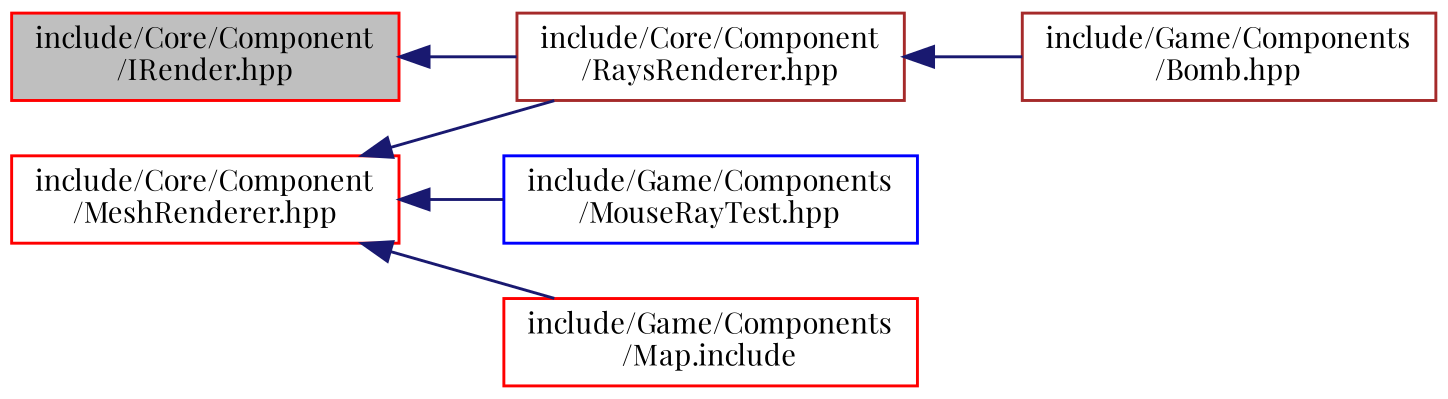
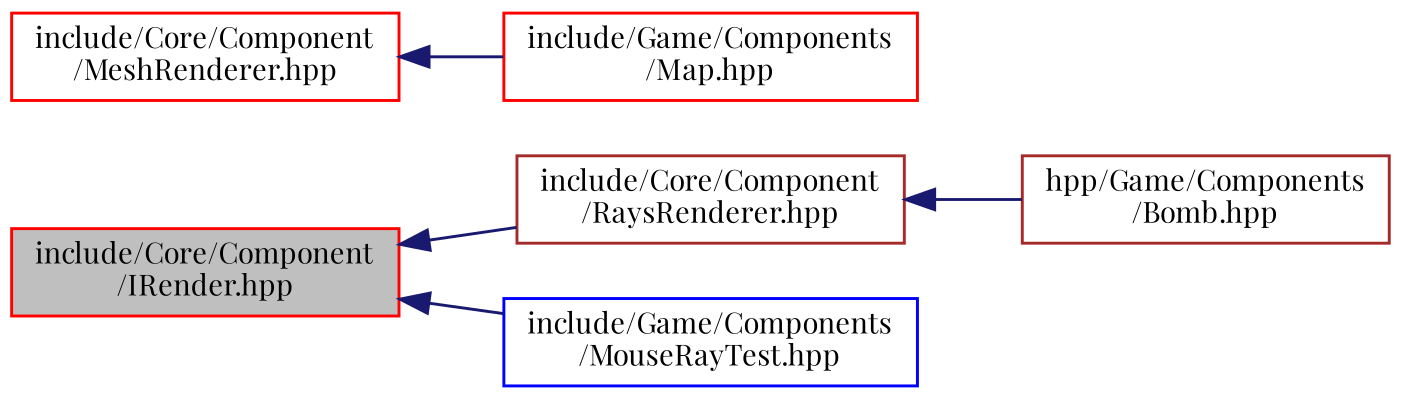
node "include/Game/Components /Bomb.hpp": label "include/Game/Components /Bomb.hpp" -> "hpp/Game/Components /Bomb.hpp"
edge "include/Core/Component /RaysRenderer.hpp" -> "include/Core/Component /MeshRenderer.hpp": removed
edge "include/Game/Components /MouseRayTest.hpp" -> "include/Core/Component /MeshRenderer.hpp": now "include/Game/Components /MouseRayTest.hpp" -> "include/Core/Component /IRender.hpp"
node "include/Game/Components /Map.include": label "include/Game/Components /Map.include" -> "include/Game/Components /Map.hpp"
